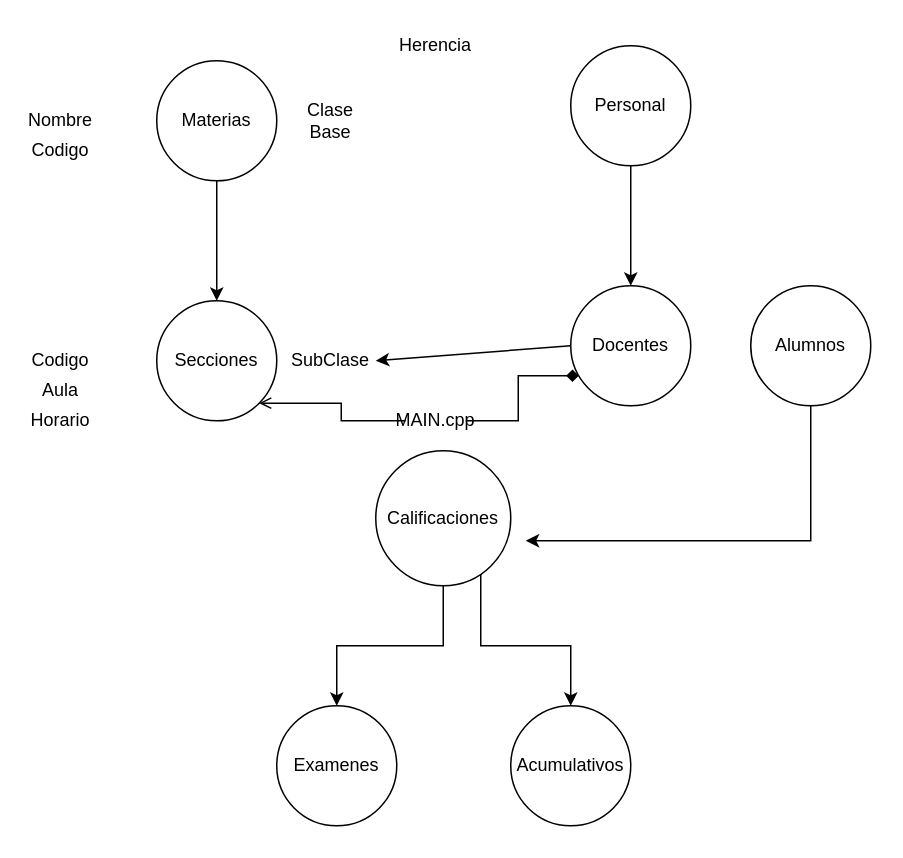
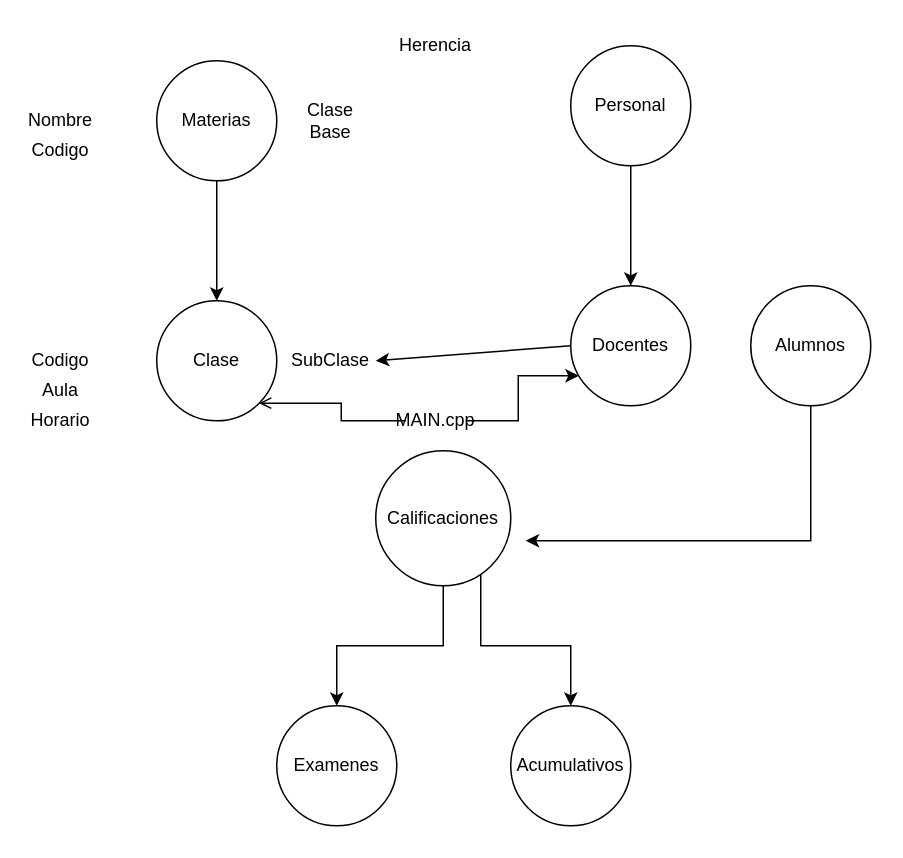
node "Secciones": label "Secciones" -> "Clase"
edge "MAIN.cpp" -> "Docentes": arrowhead diamond -> classic
